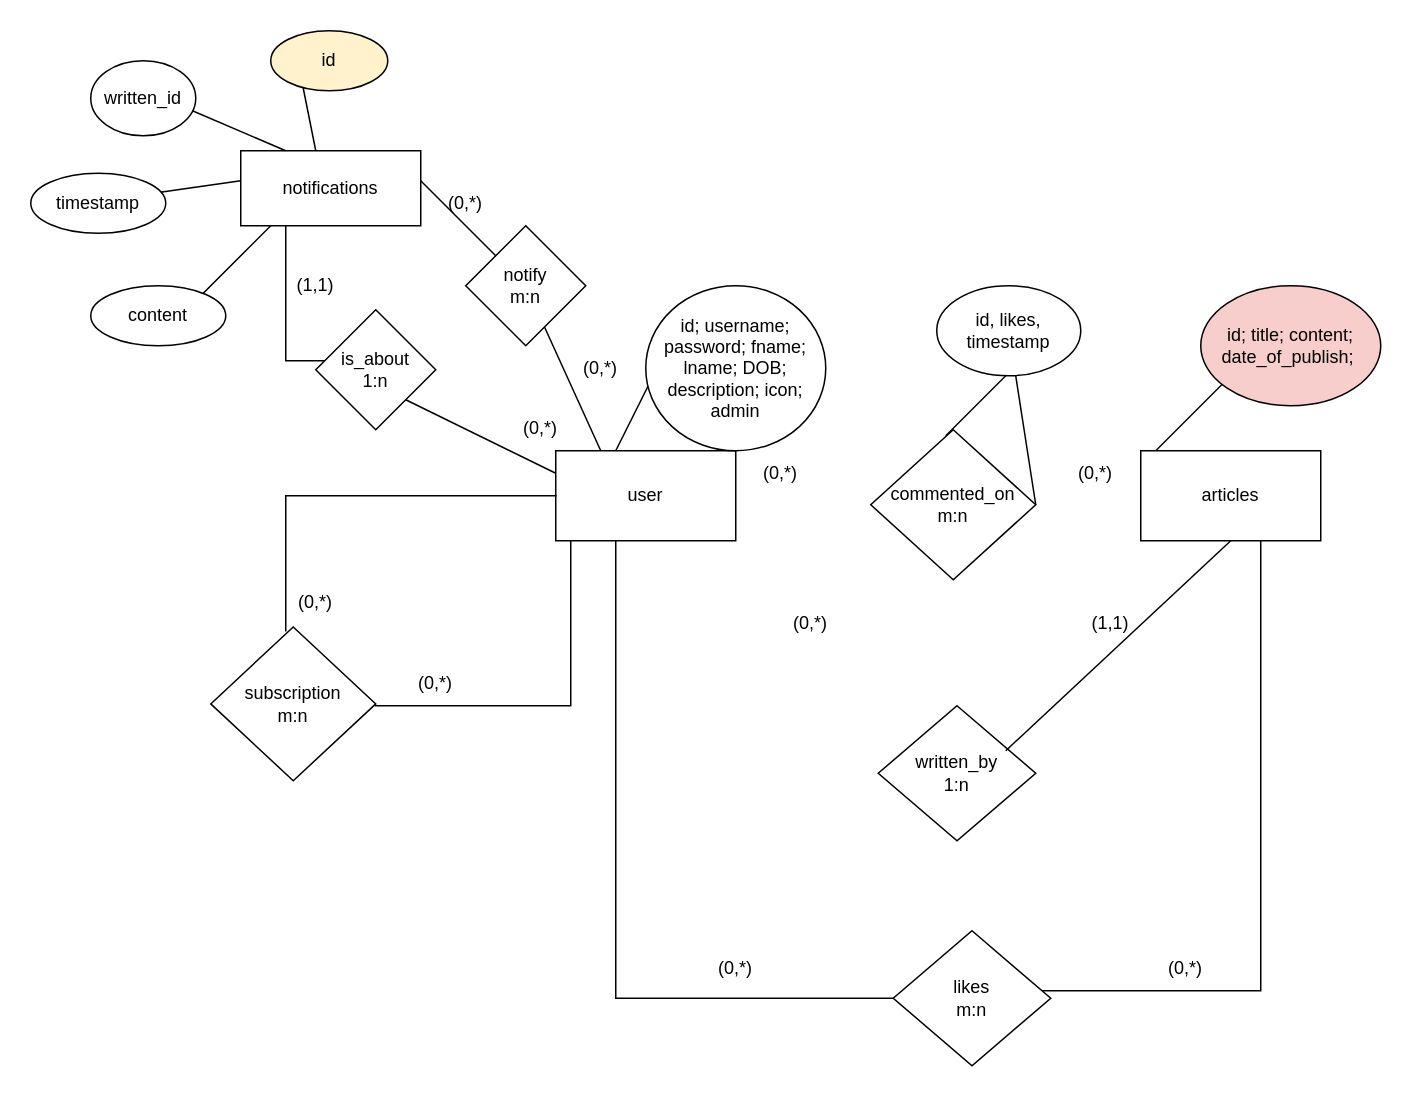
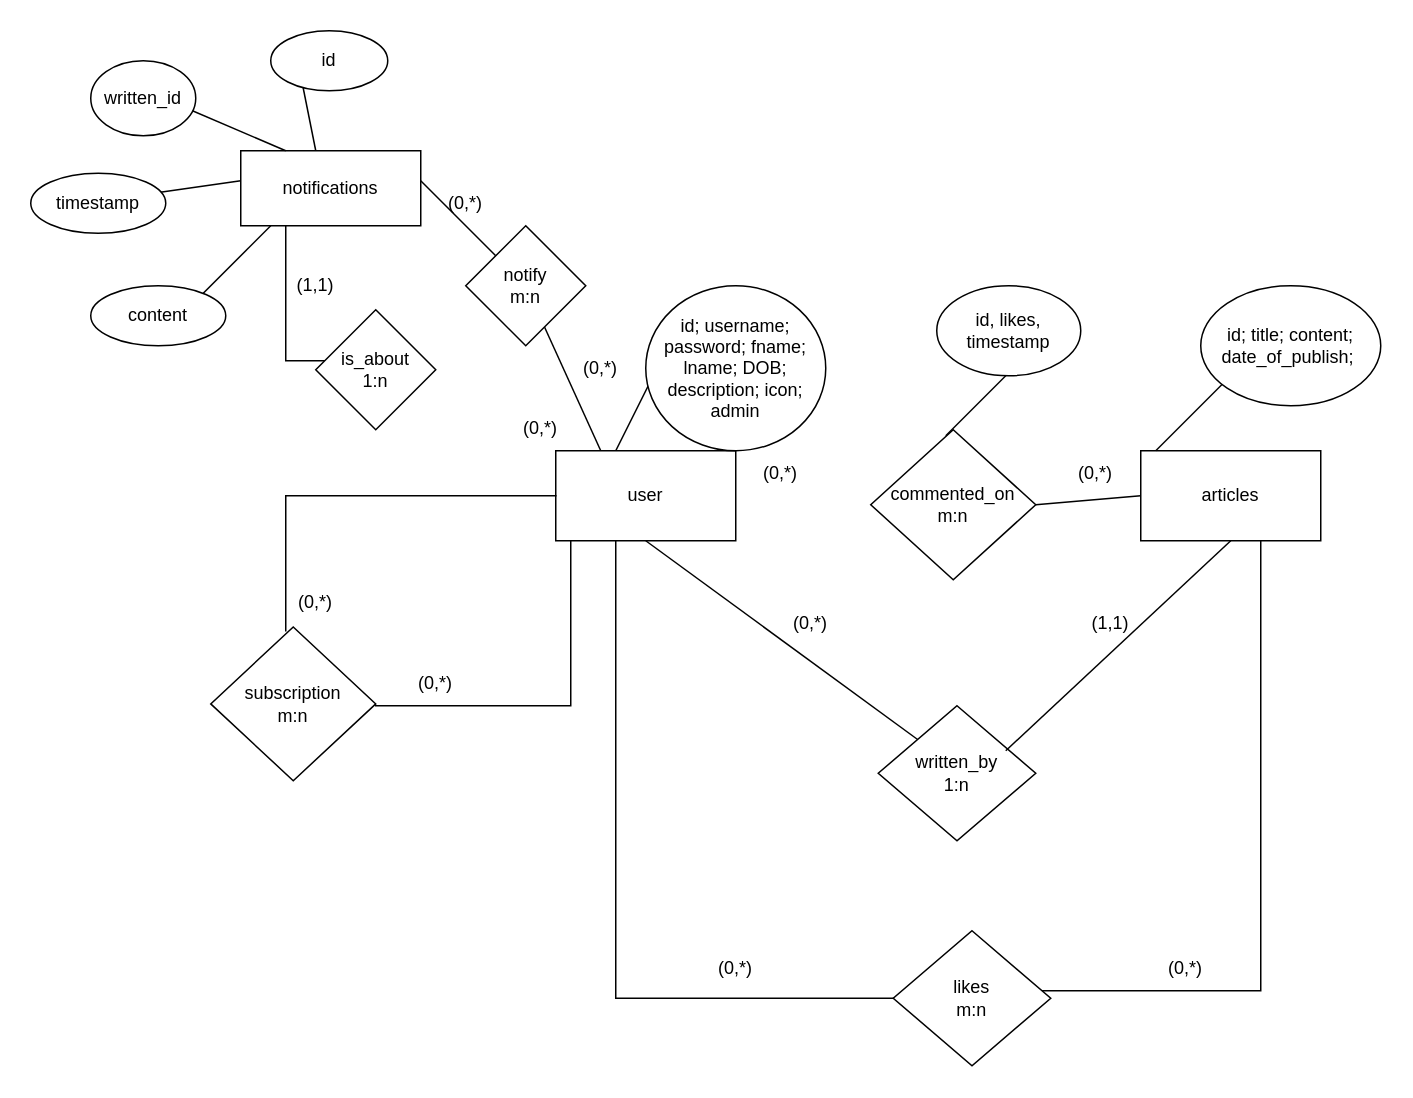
node "id": fillcolor #fff2cc -> #ffffff
node "id; title; content; date_of_publish;": fillcolor #f8cecc -> #ffffff
edge "is_about 1:n" -- "user": removed
edge "id, likes, timestamp" -- "commented_on m:n": now "articles" -- "commented_on m:n"
edge "user" -- "written_by 1:n": added
